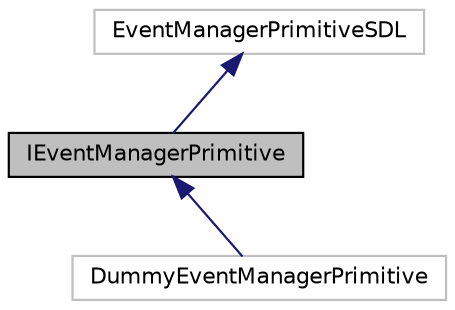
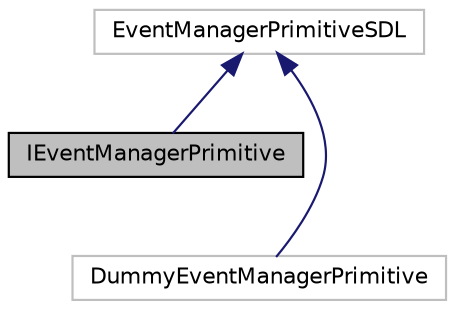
edge "DummyEventManagerPrimitive" -> "IEventManagerPrimitive": now "DummyEventManagerPrimitive" -> "EventManagerPrimitiveSDL"
